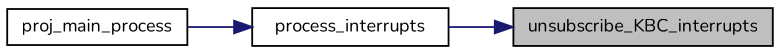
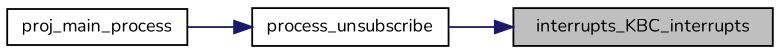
node "process_interrupts": label "process_interrupts" -> "process_unsubscribe"
node "unsubscribe_KBC_interrupts": label "unsubscribe_KBC_interrupts" -> "interrupts_KBC_interrupts"
